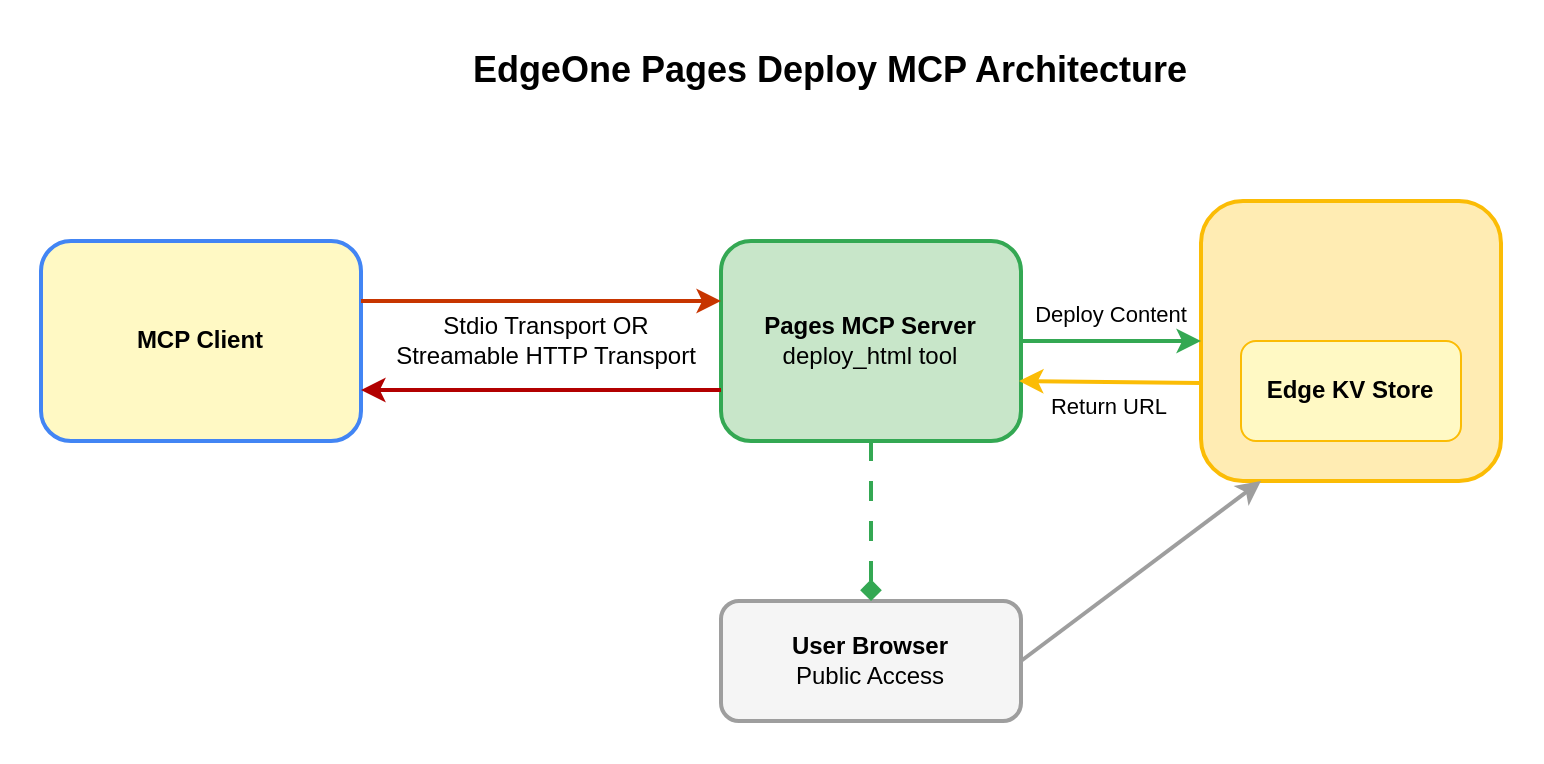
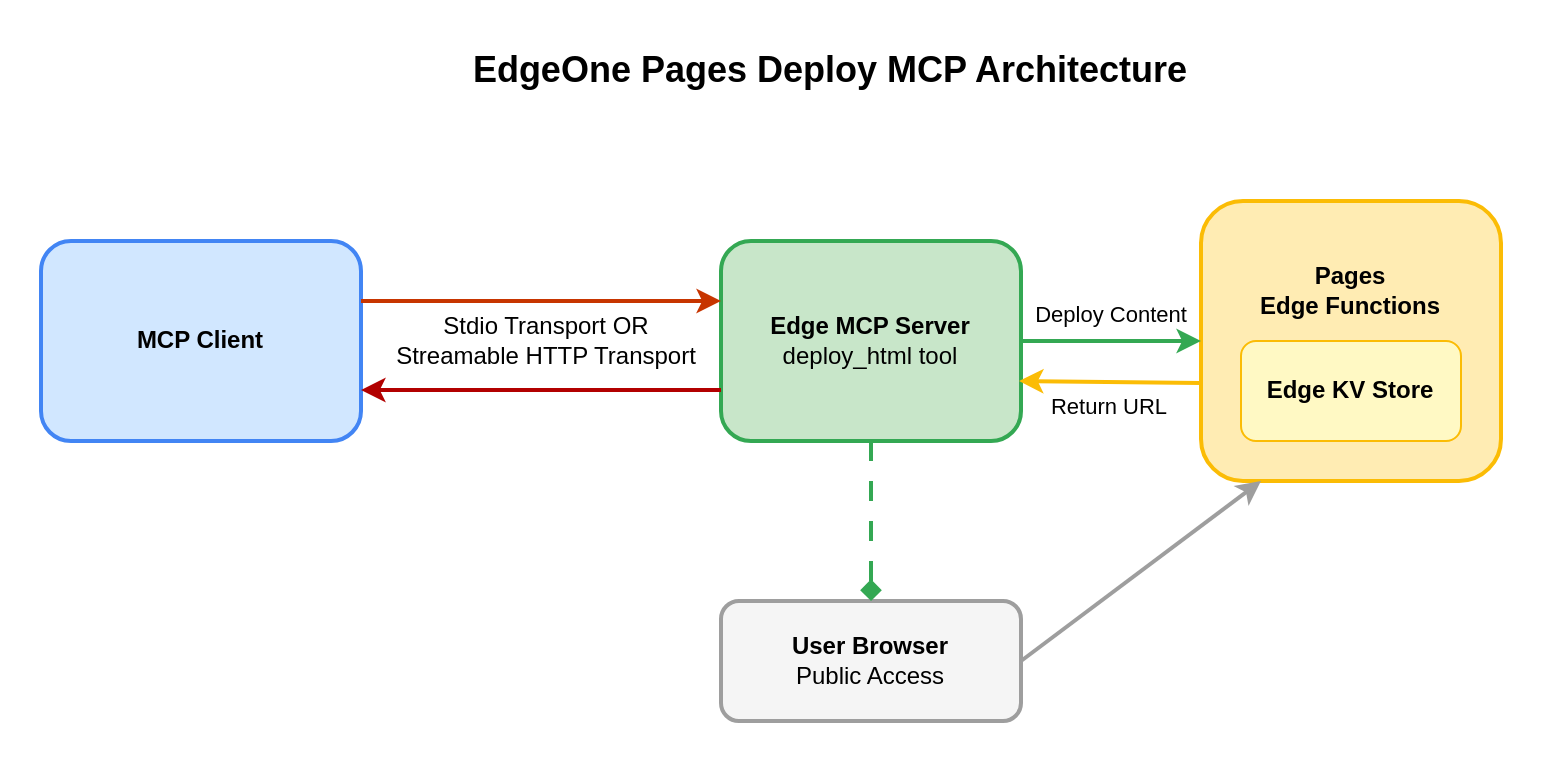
node "Pages Edge Functions": added
node "MCP Client": fillcolor #fff9c4 -> #d1e7ff
node "Pages MCP Server deploy_html tool": label "Pages MCP Server deploy_html tool" -> "Edge MCP Server deploy_html tool"
